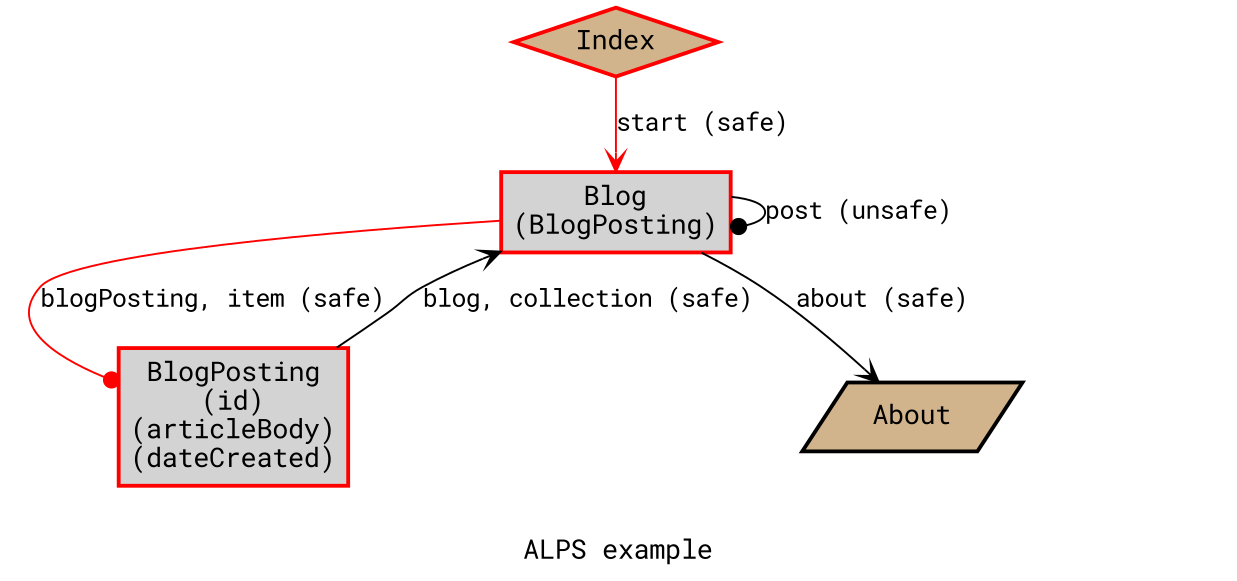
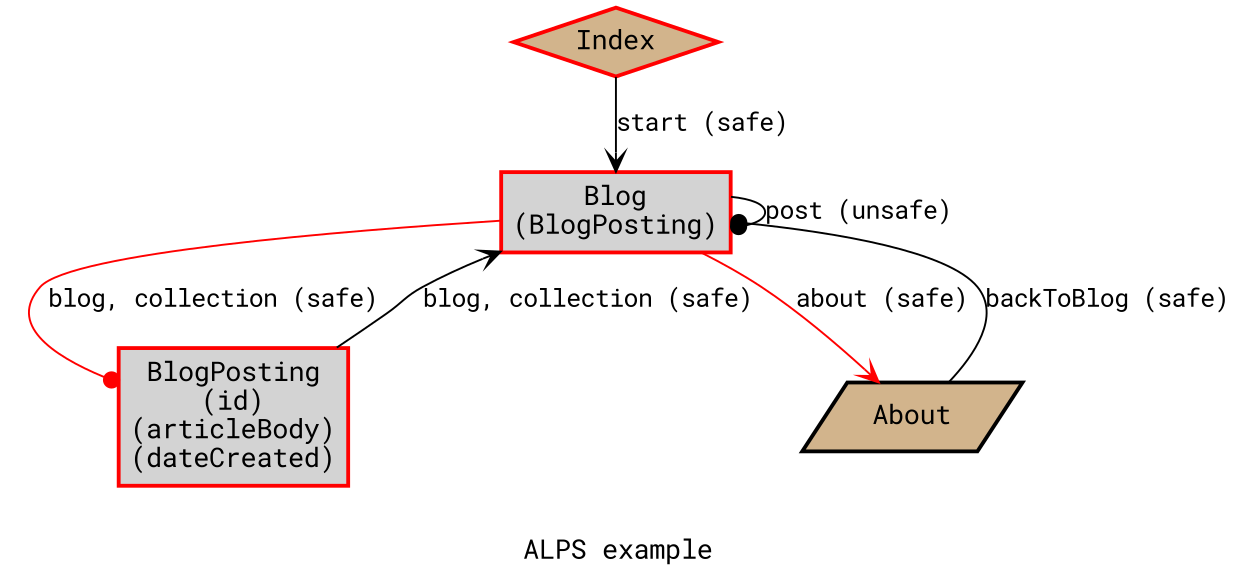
edge "Index" -> "Blog": color red -> black
edge "About" -> "Blog": added, label "backToBlog (safe)"
edge "Blog" -> "BlogPosting": label "blogPosting, item (safe)" -> "blog, collection (safe)"
edge "Blog" -> "About": color black -> red
